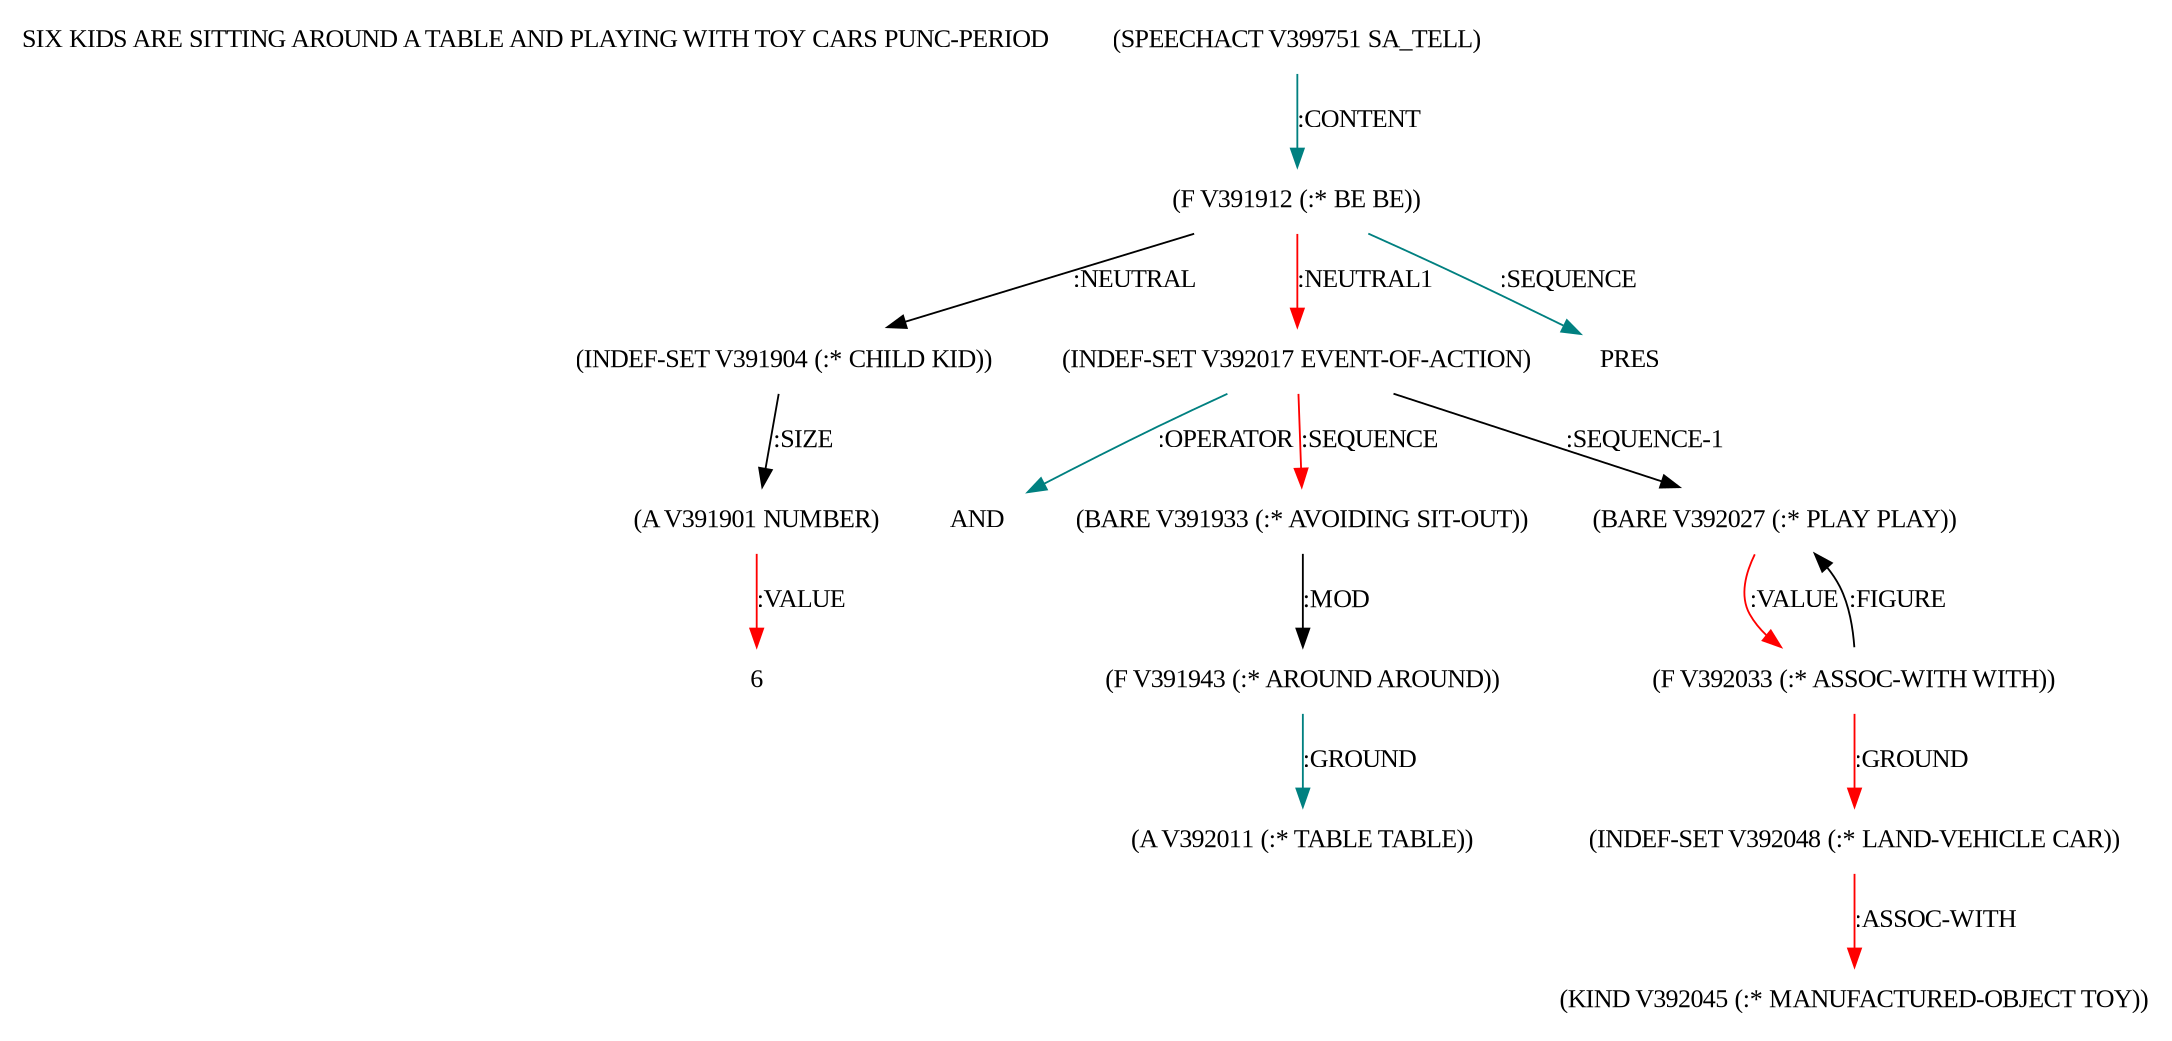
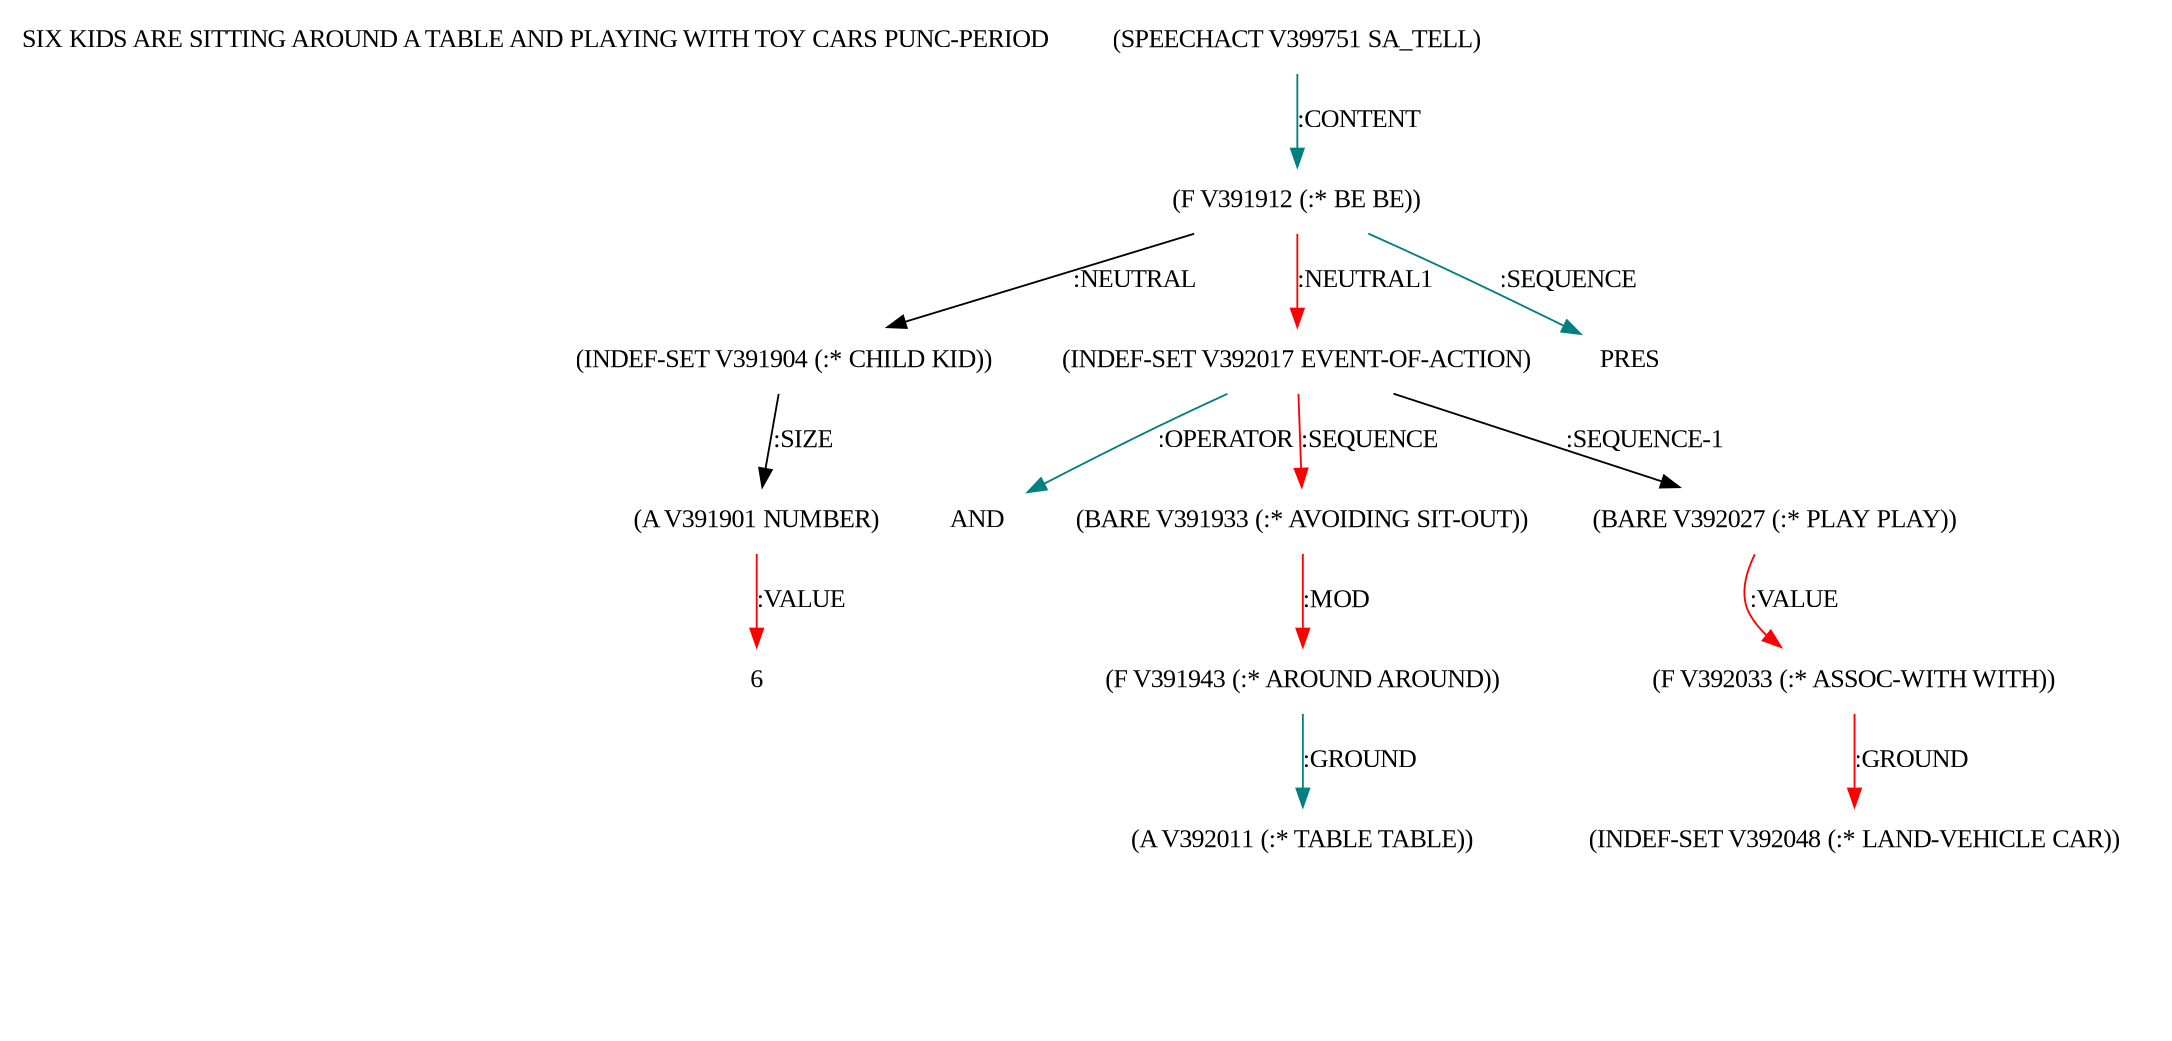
edge "(BARE V391933 (:* AVOIDING SIT-OUT))" -> "(F V391943 (:* AROUND AROUND))": color black -> red
edge "(F V392033 (:* ASSOC-WITH WITH))" -> "(BARE V392027 (:* PLAY PLAY))": removed, label ":FIGURE"
node "(KIND V392045 (:* MANUFACTURED-OBJECT TOY))": removed
